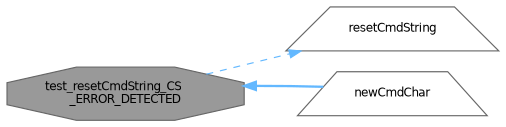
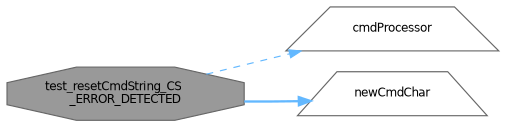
node "resetCmdString": label "resetCmdString" -> "cmdProcessor"
edge "newCmdChar" -> "test_resetCmdString_CS _ERROR_DETECTED": reversed
